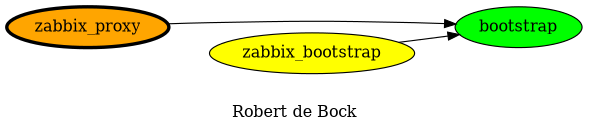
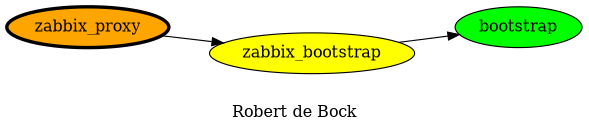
edge "zabbix_proxy" -> "bootstrap": now "zabbix_proxy" -> "zabbix_bootstrap"
